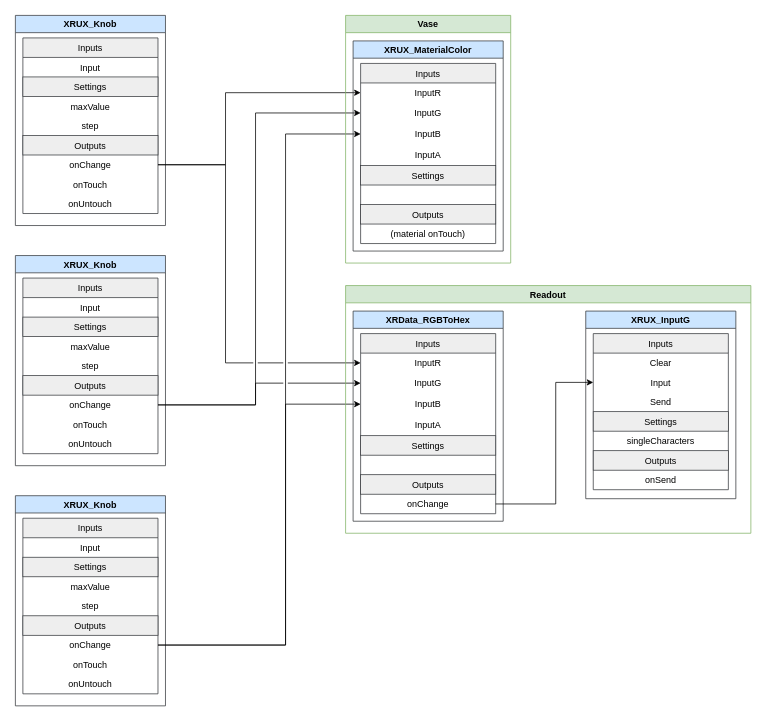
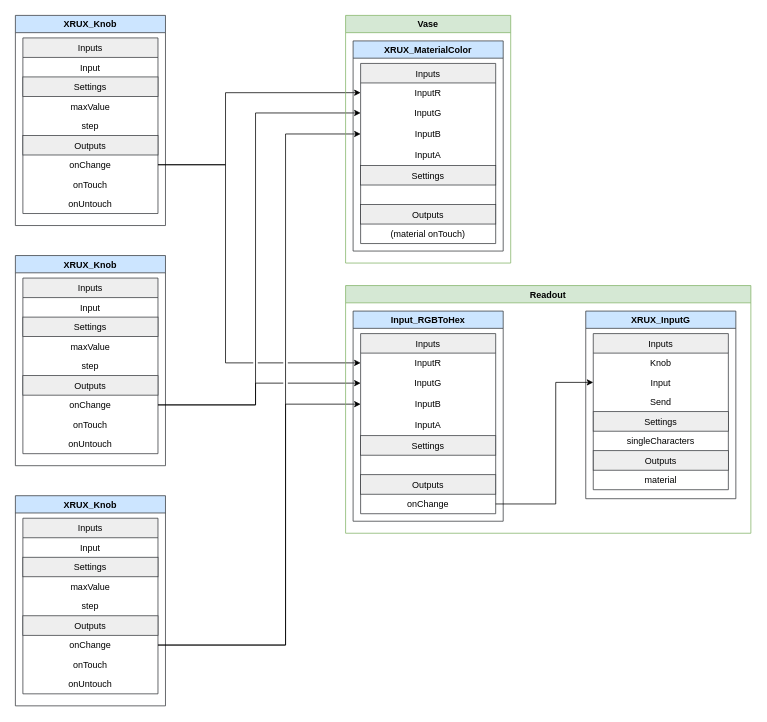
node "XRData_RGBToHex": label "XRData_RGBToHex" -> "Input_RGBToHex"
node "Clear": label "Clear" -> "Knob"
node "onSend": label "onSend" -> "material"
